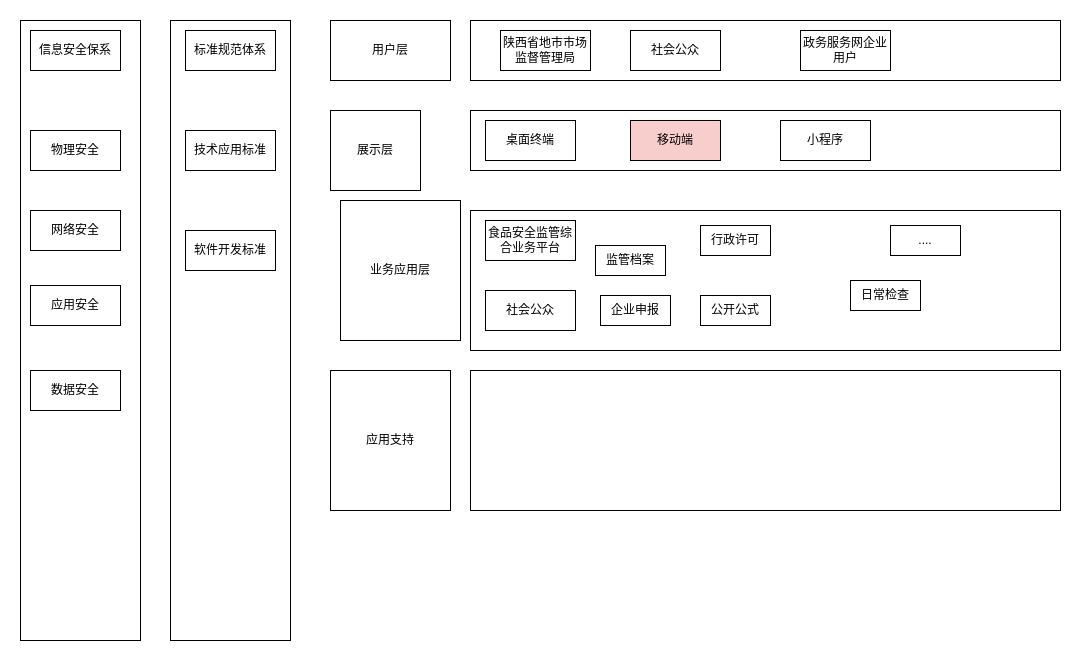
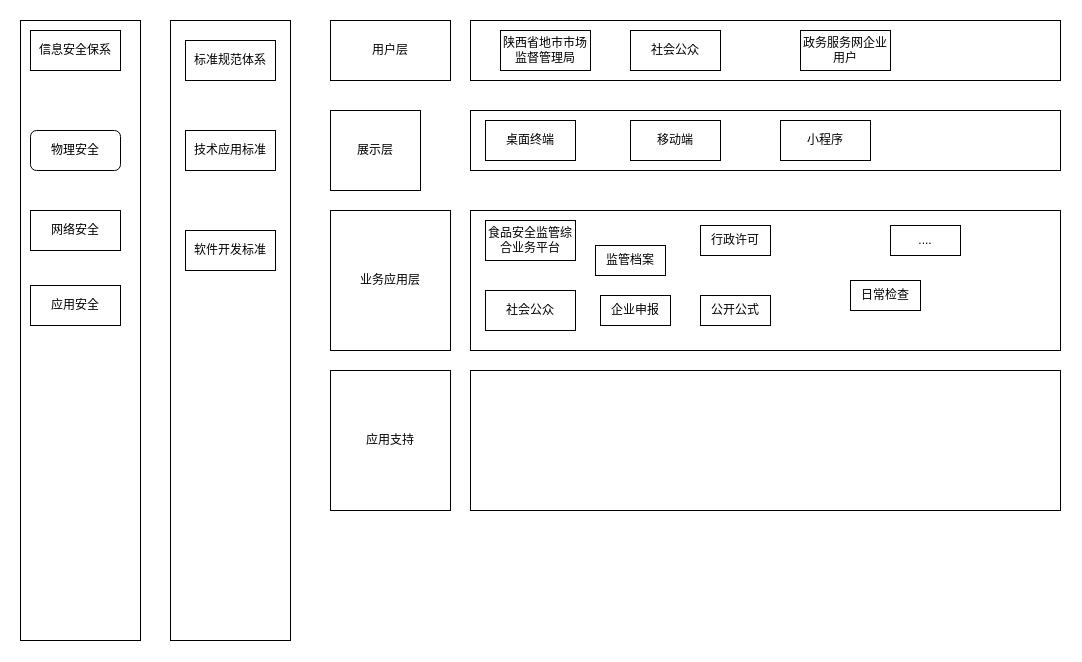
node "标准规范体系": moved (231, 51) -> (231, 61)
node "移动端": fillcolor #f8cecc -> #ffffff
node "物理安全": shape rectangle -> rounded rectangle
node "业务应用层": moved (401, 271) -> (391, 281)
node "数据安全": removed
